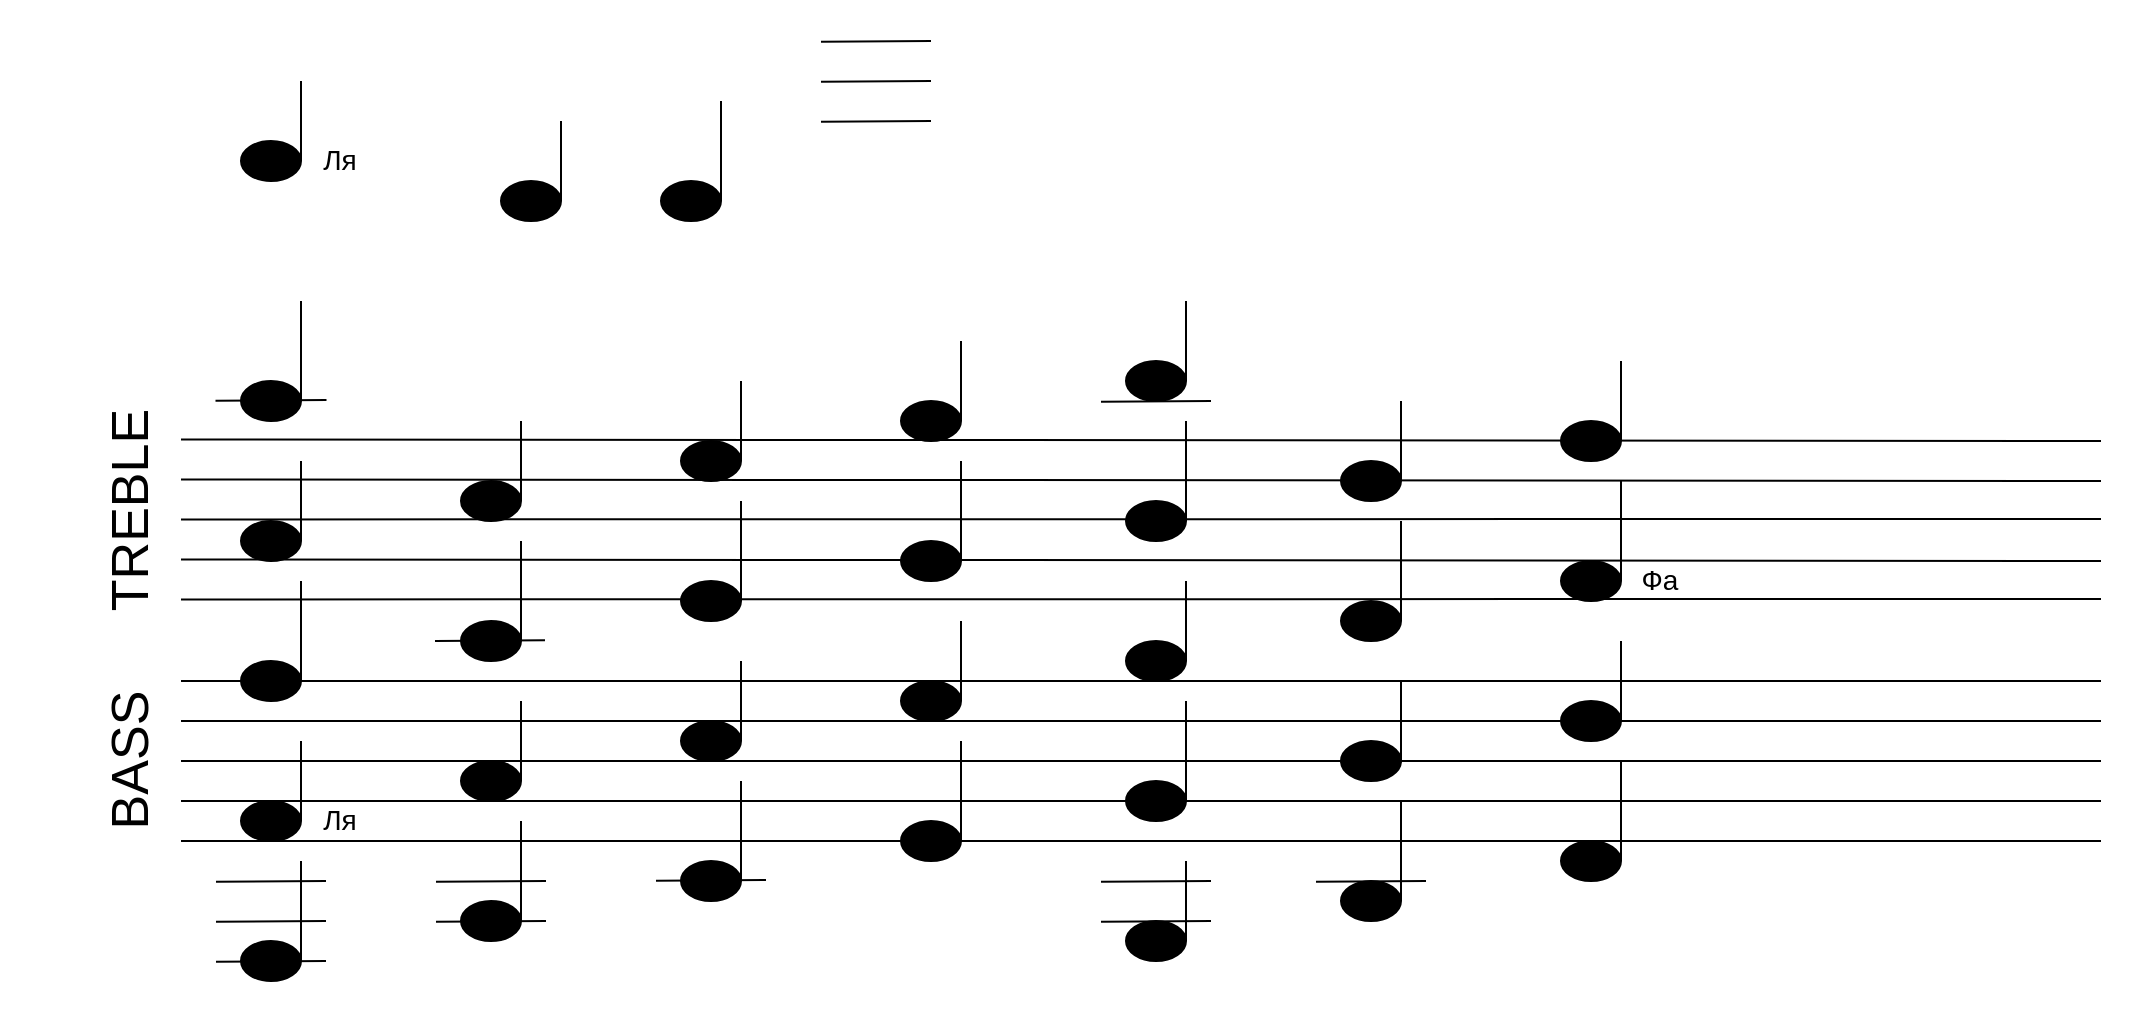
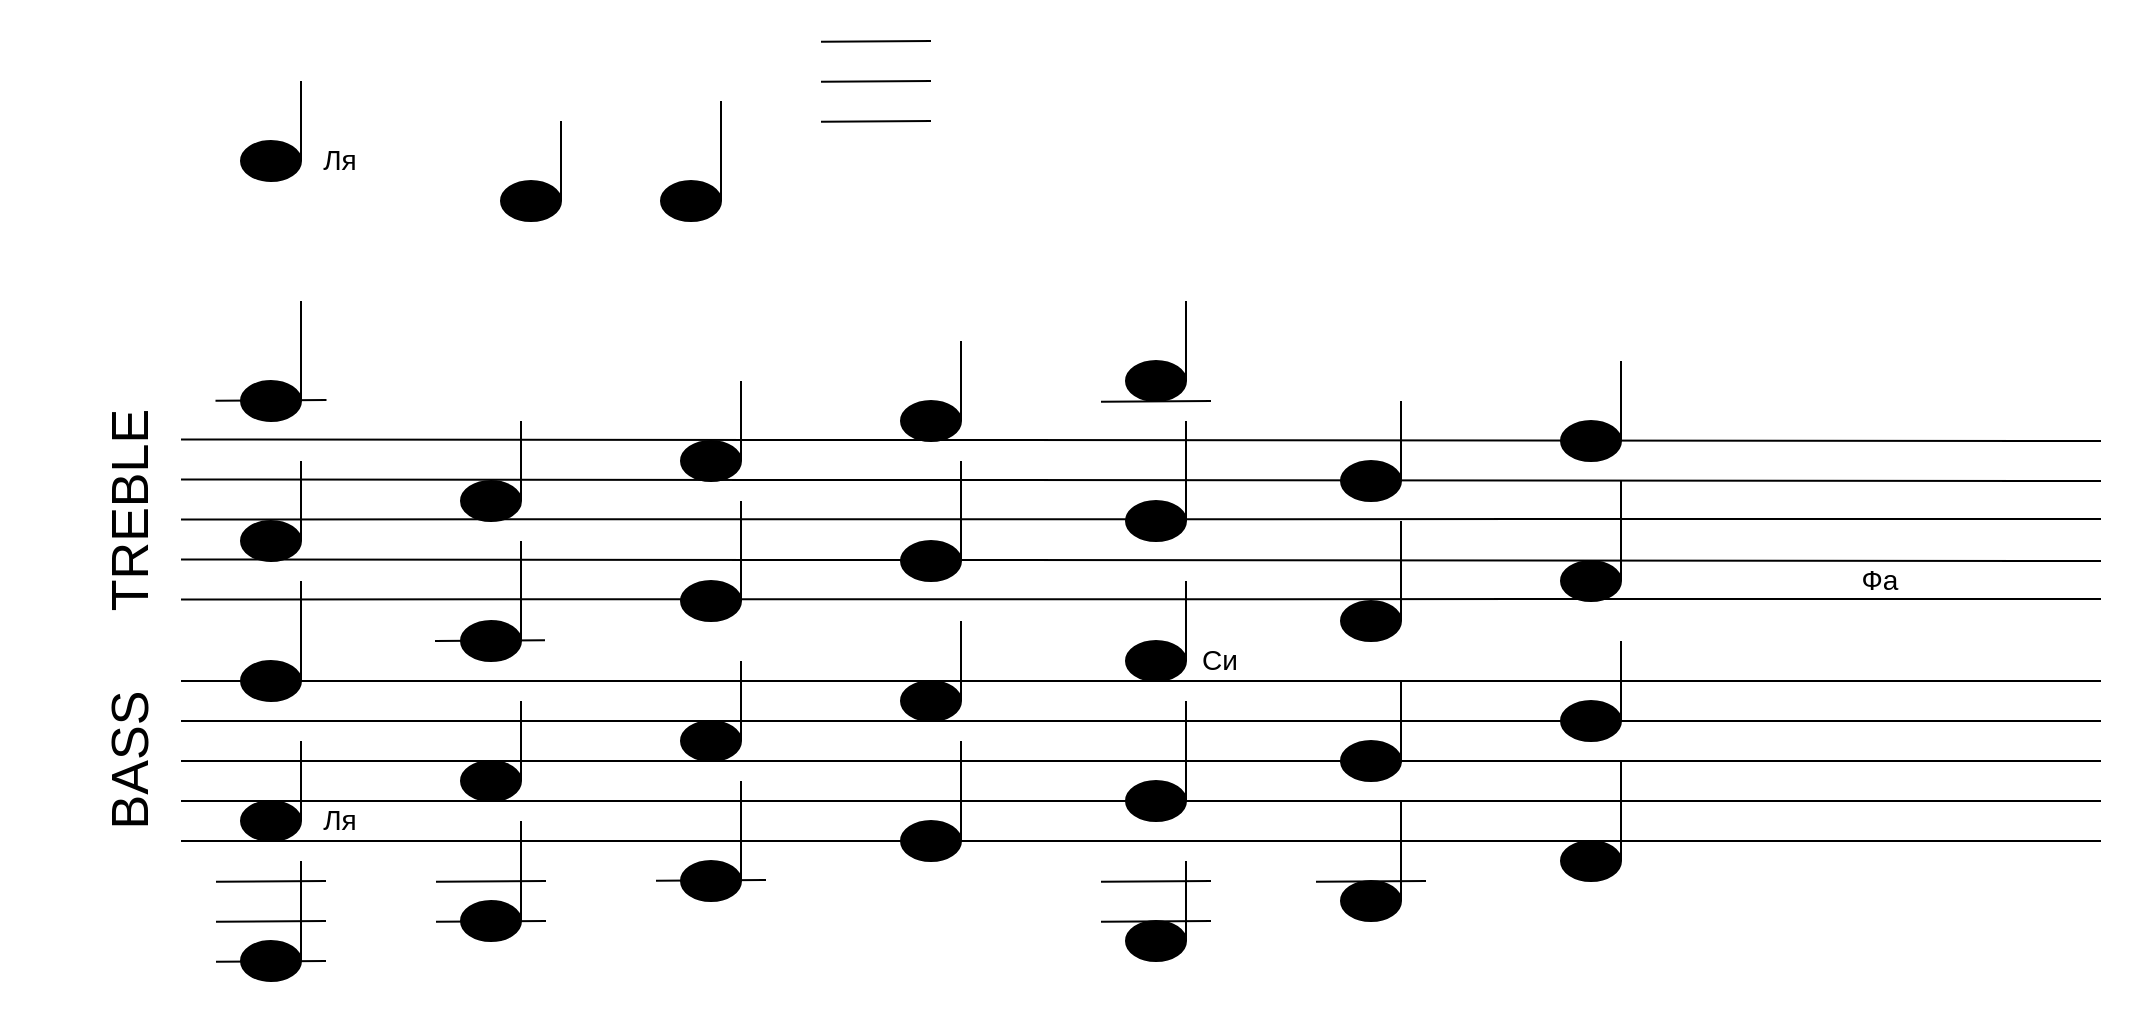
node "Фа": moved (1661, 581) -> (1881, 581)
node "Си": added
